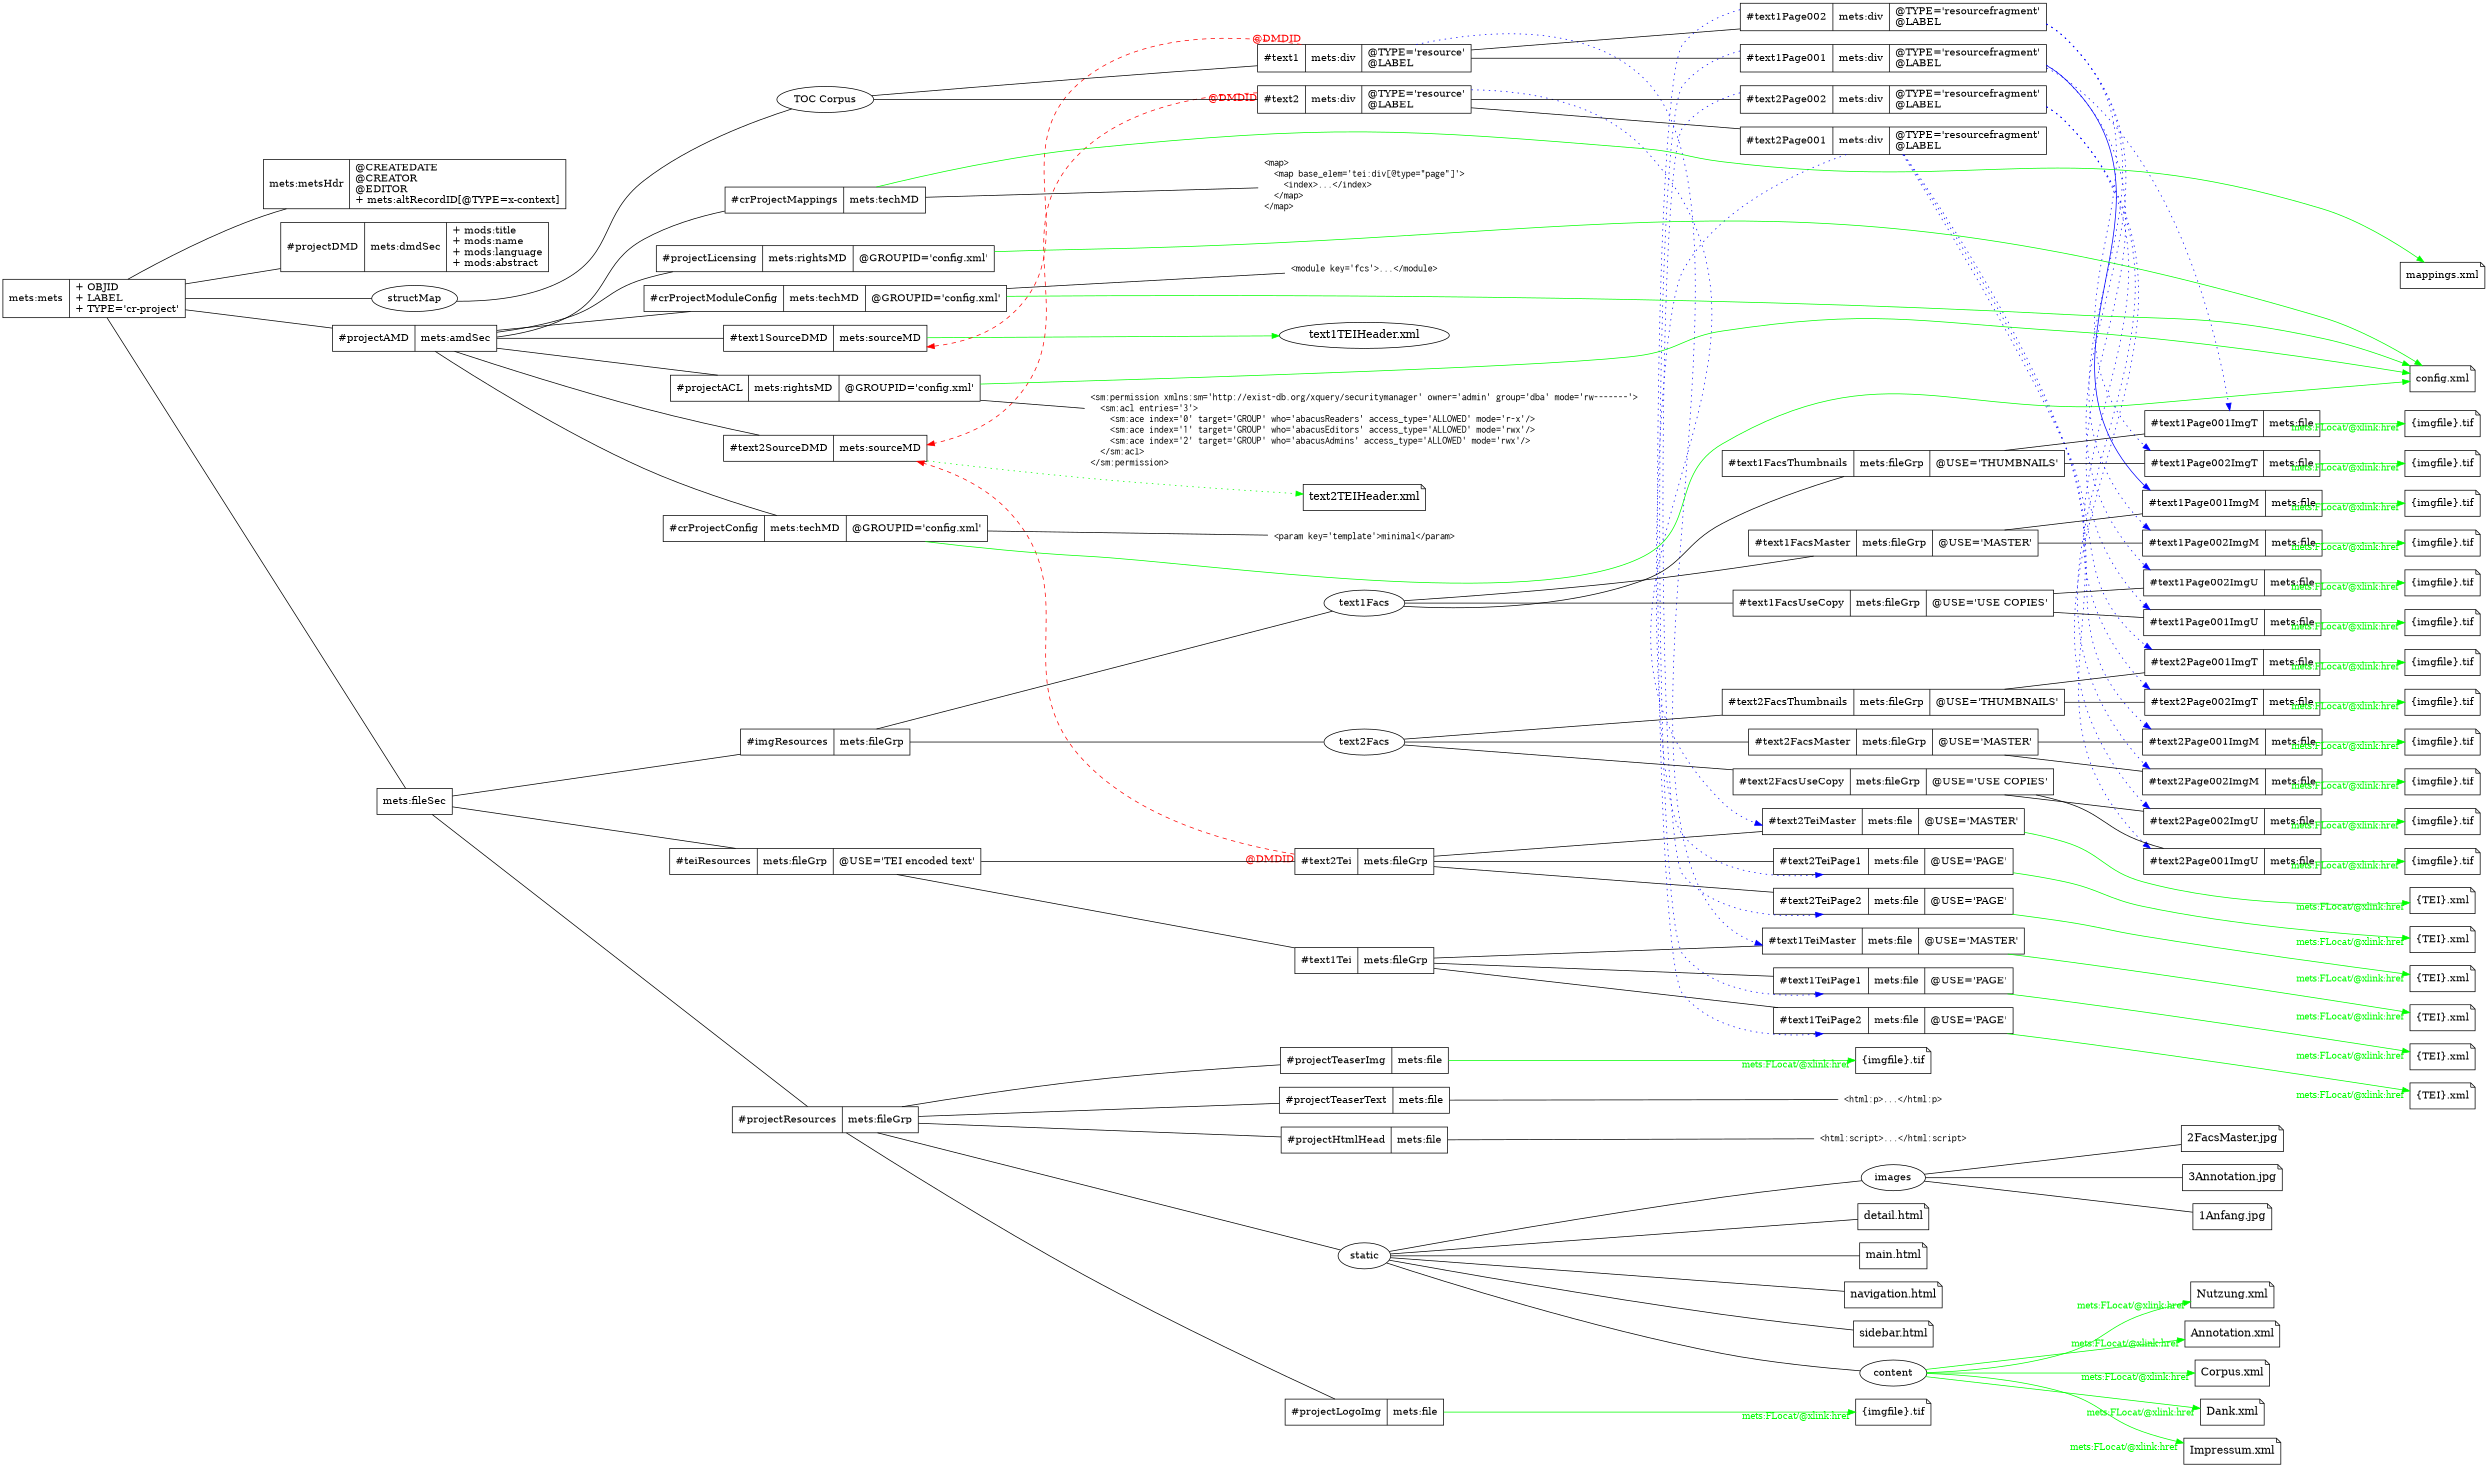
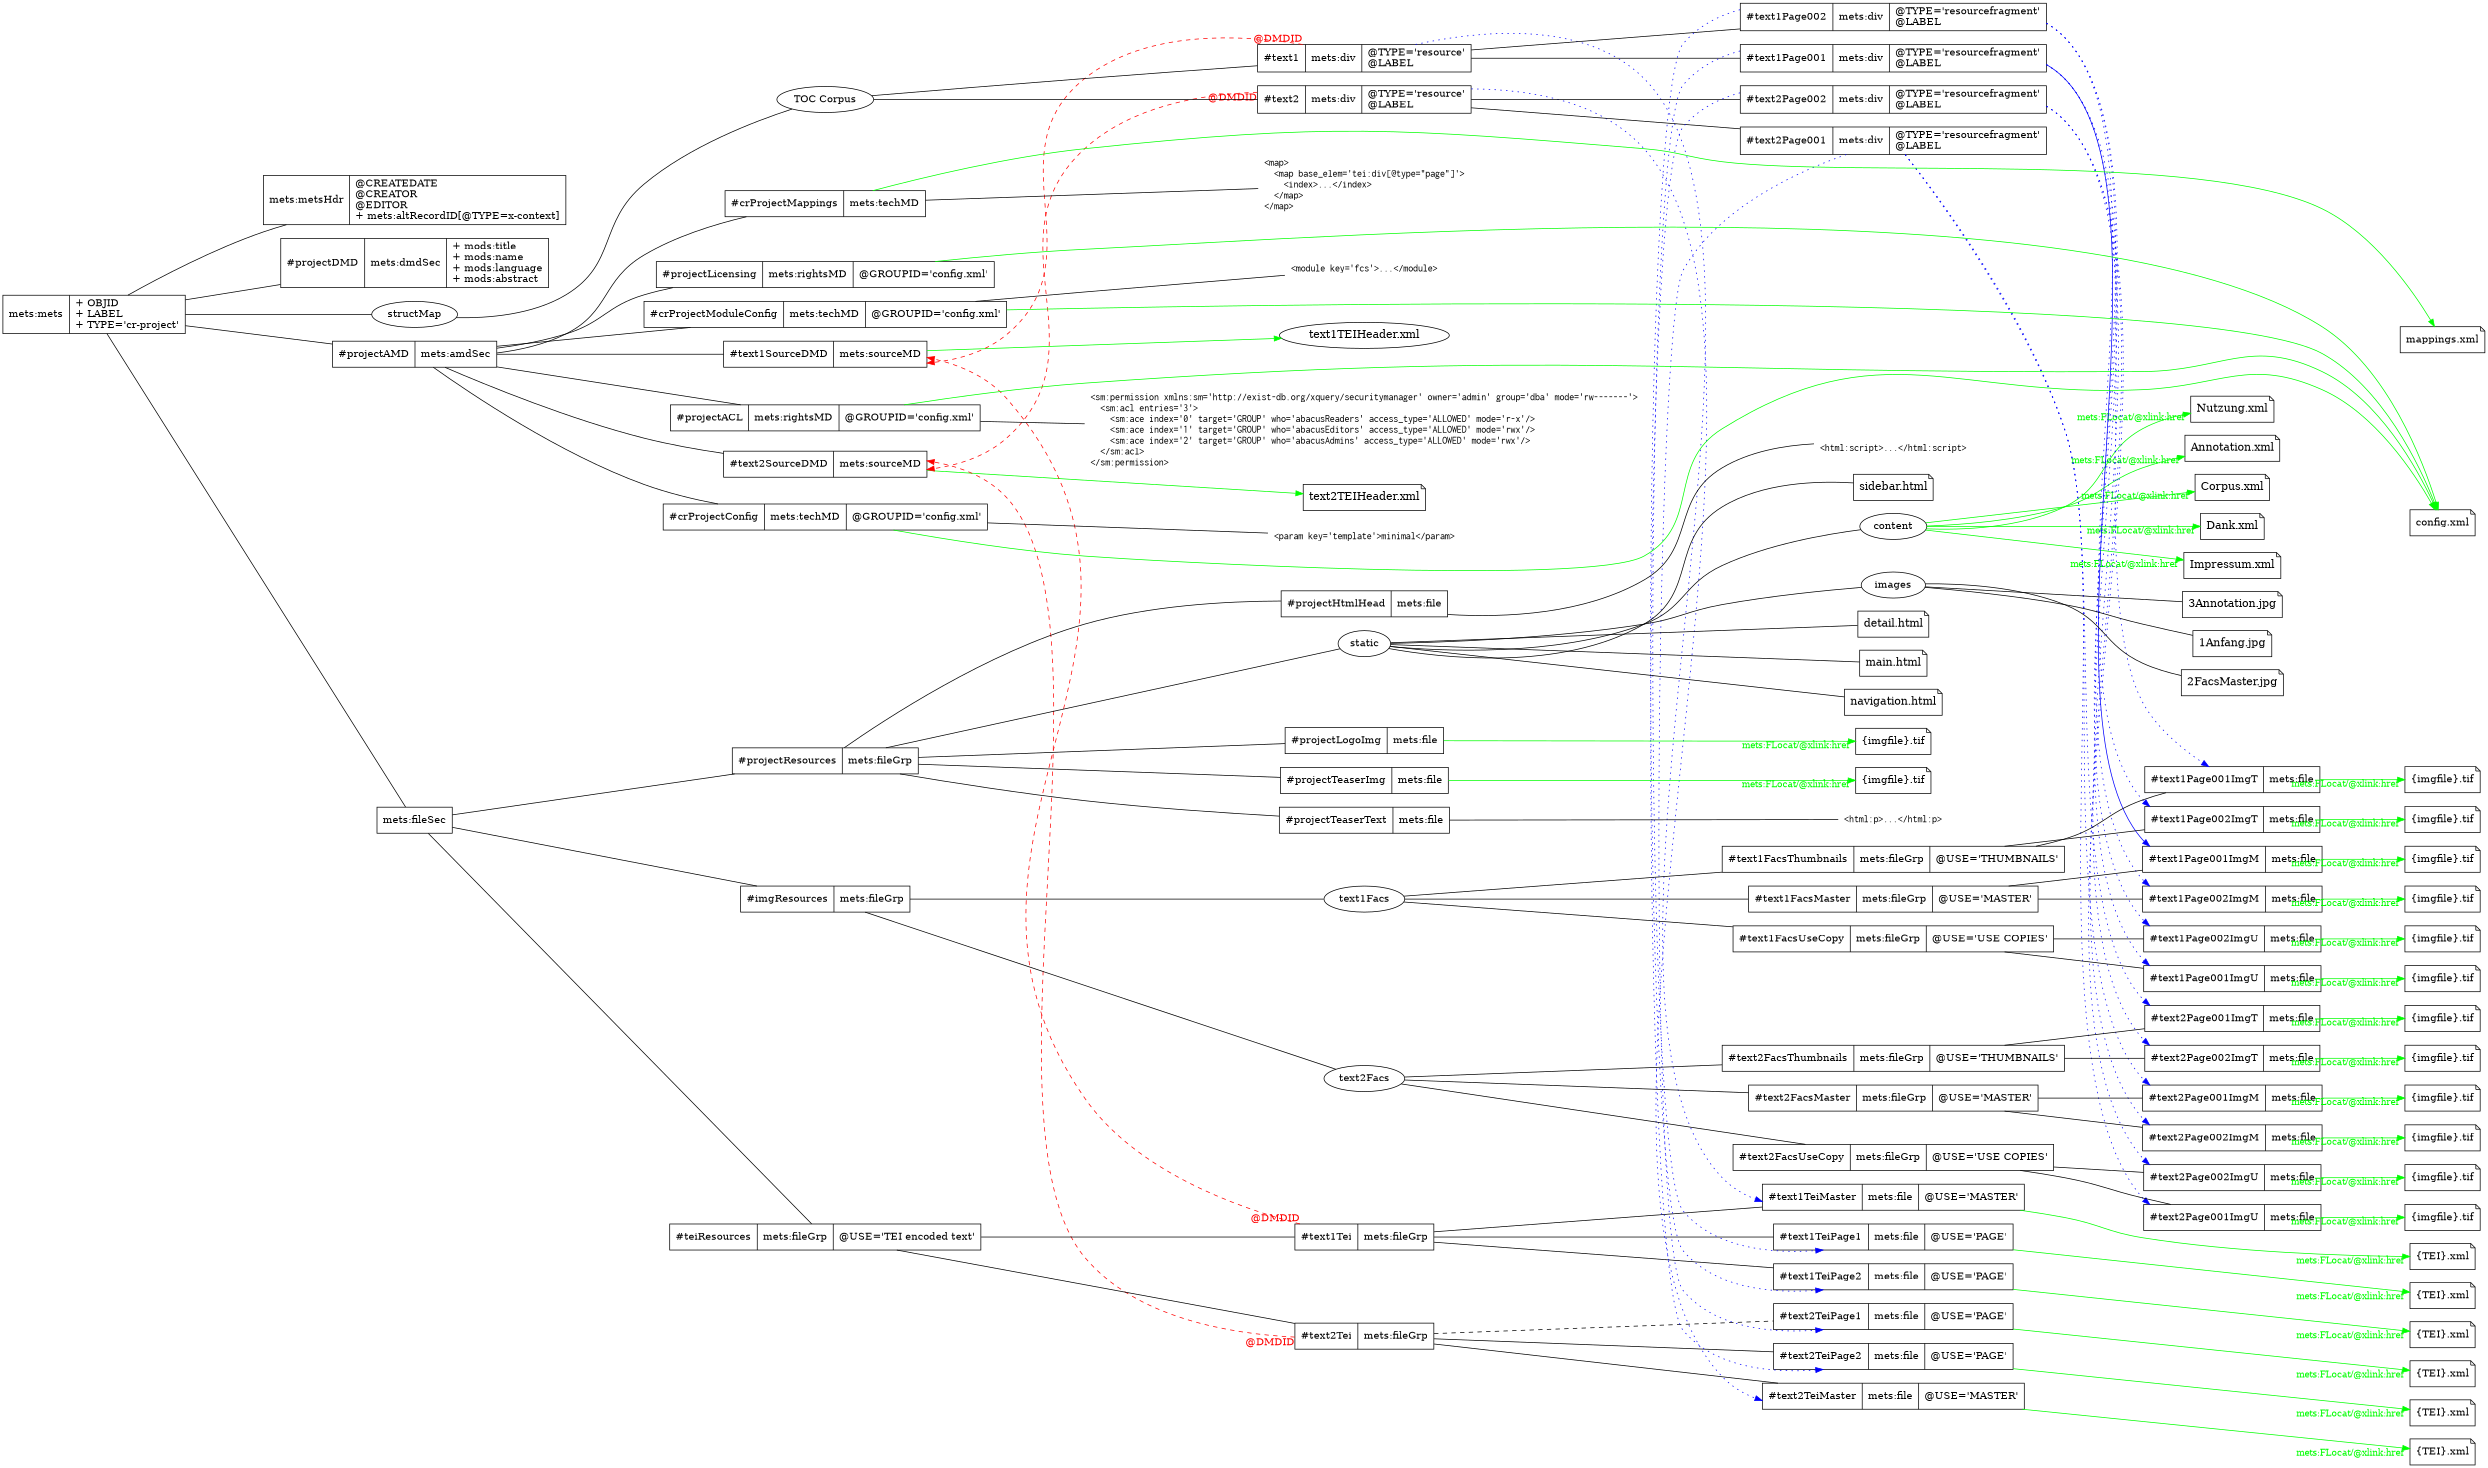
edge "#text2SourceDMD" -- "text2TEIHeader.xml": style dotted -> solid
edge "#text1SourceDMD" -- "#text1Tei": added
edge "#text2Tei" -- "#text2TeiPage1": style solid -> dashed
